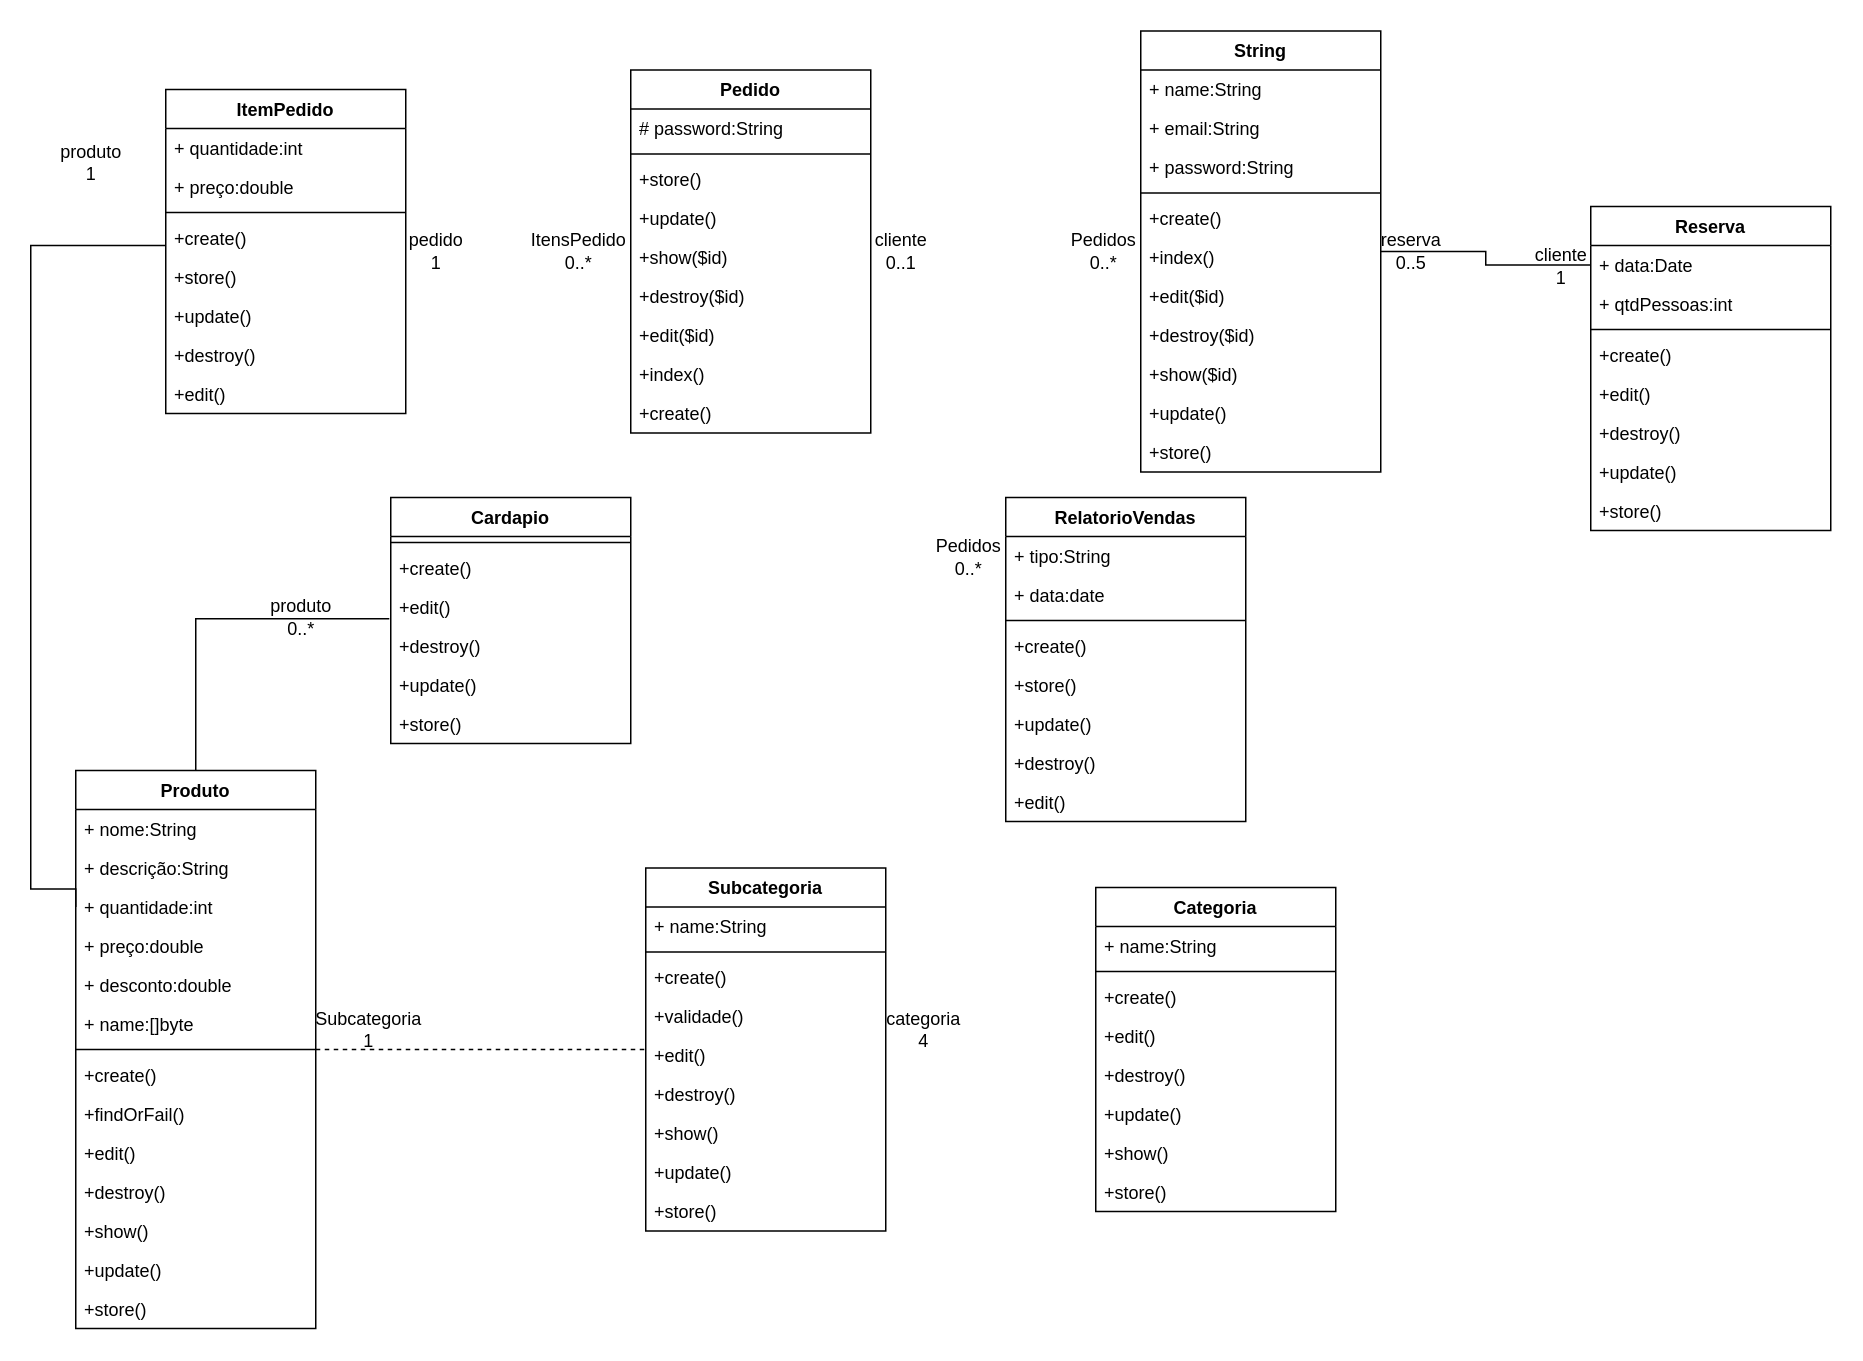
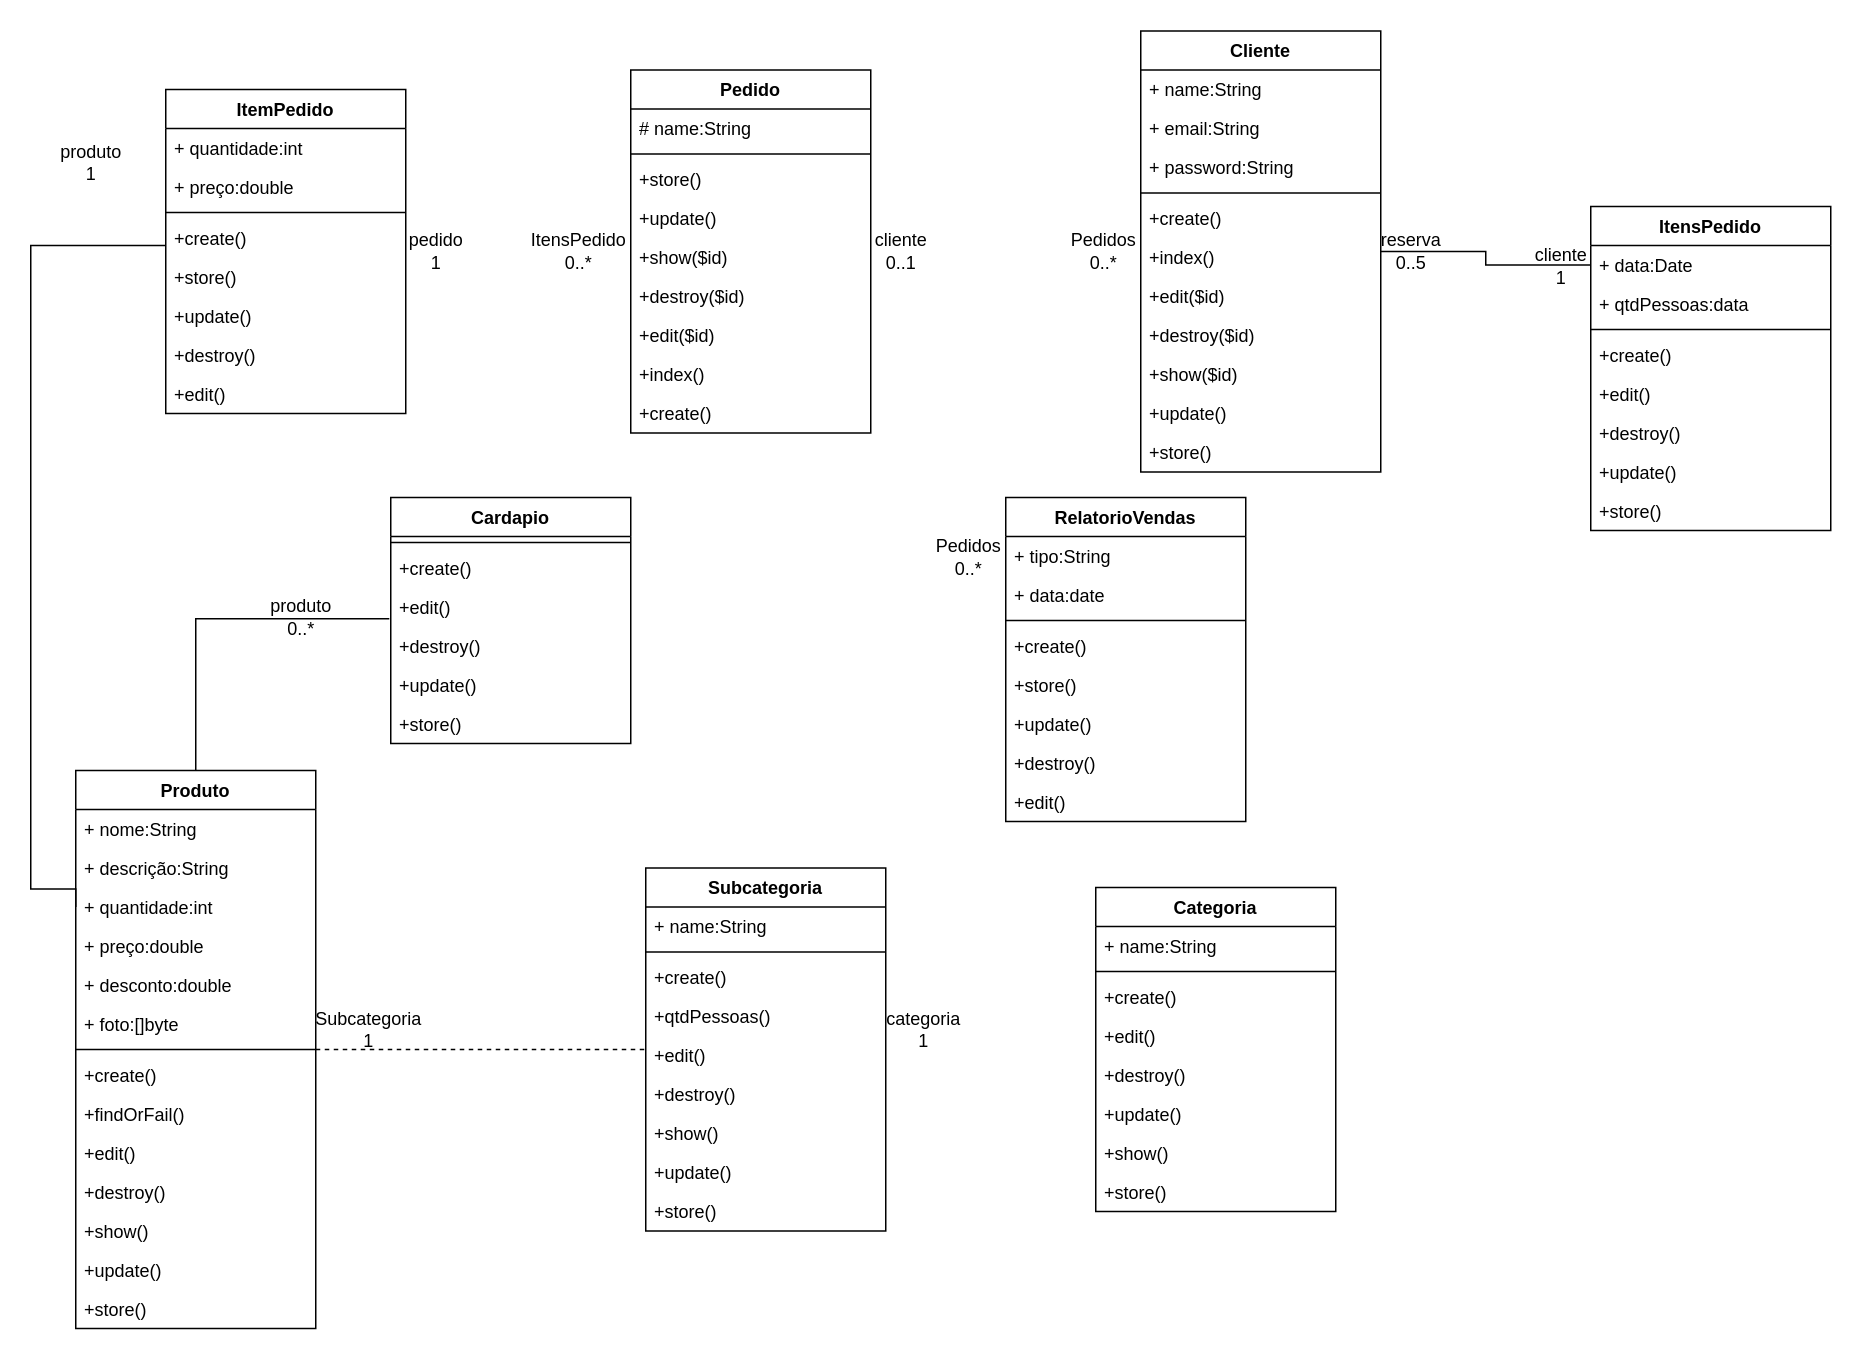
node "String": label "String" -> "Cliente"
node "# password:String": label "# password:String" -> "# name:String"
node "Reserva": label "Reserva" -> "ItensPedido"
node "+ qtdPessoas:int": label "+ qtdPessoas:int" -> "+ qtdPessoas:data"
node "+validade()": label "+validade()" -> "+qtdPessoas()"
node "+ name:[]byte": label "+ name:[]byte" -> "+ foto:[]byte"
node "categoria 4": label "categoria 4" -> "categoria 1"
